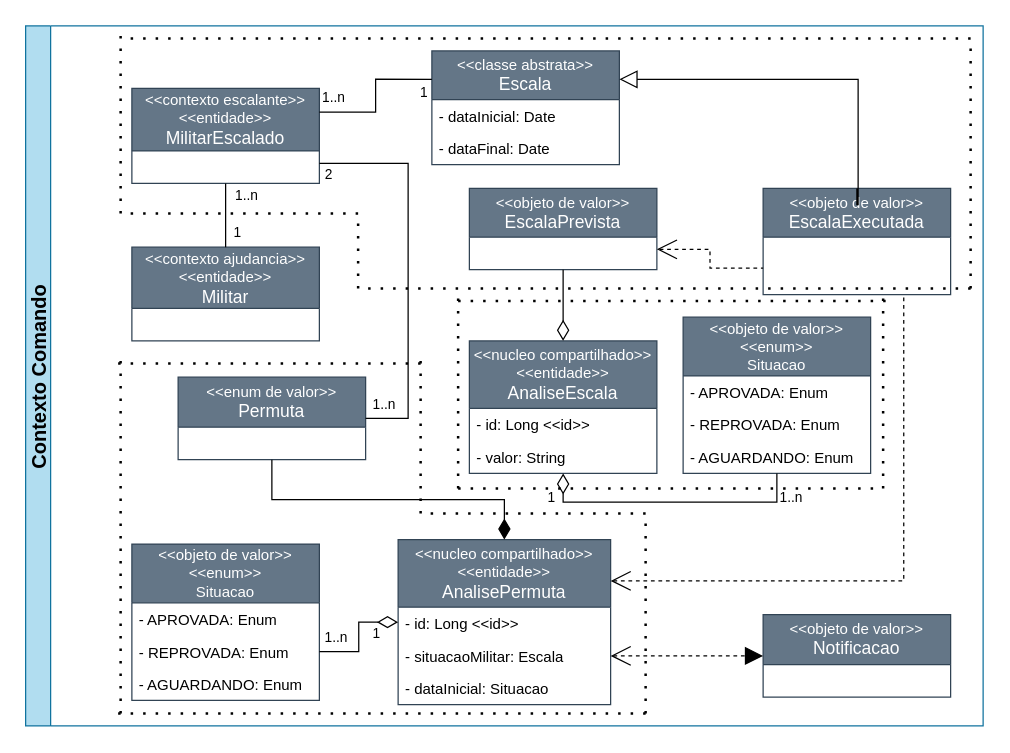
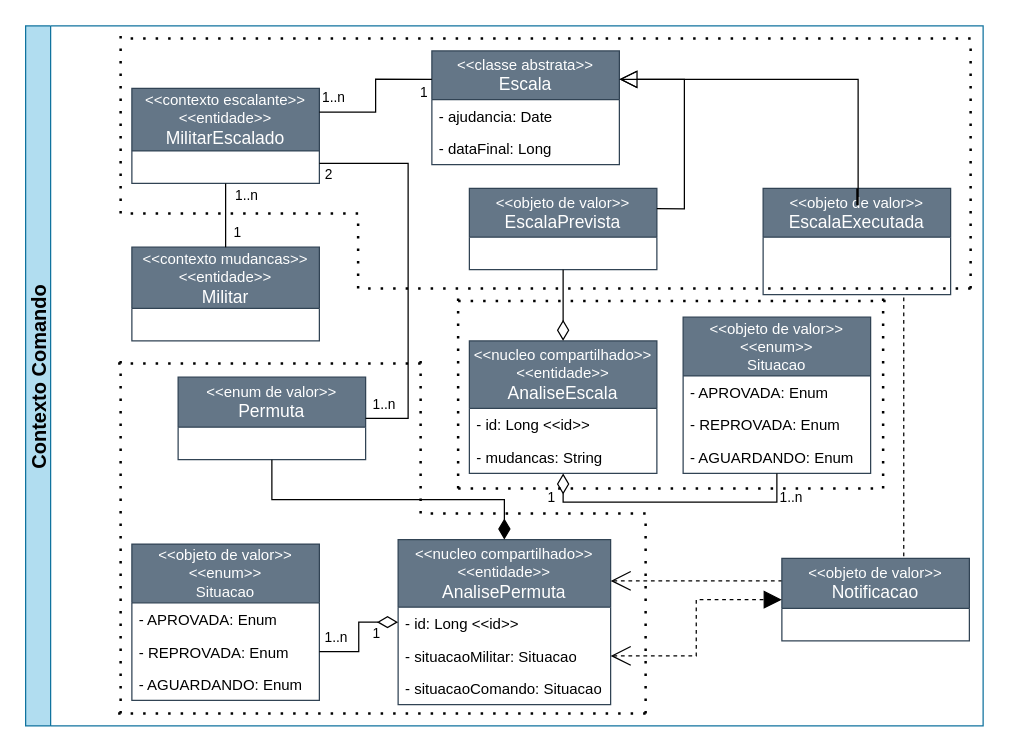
edge "<<objeto de valor>> EscalaExecutada" -> "<<classe abstrata>> Escala": arrowhead block -> open
node "- dataInicial: Date": label "- dataInicial: Date" -> "- ajudancia: Date"
node "- dataFinal: Date": label "- dataFinal: Date" -> "- dataFinal: Long"
edge "<<objeto de valor>> EscalaPrevista" -> "<<classe abstrata>> Escala": added
edge "<<objeto de valor>> EscalaExecutada" -> "<<objeto de valor>> EscalaPrevista": removed
node "<<contexto ajudancia>> <<entidade>> Militar": label "<<contexto ajudancia>> <<entidade>> Militar" -> "<<contexto mudancas>> <<entidade>> Militar"
node "- valor: String": label "- valor: String" -> "- mudancas: String"
node "<<objeto de valor>> Notificacao": moved (857, 656) -> (876, 599)
node "- situacaoMilitar: Escala": label "- situacaoMilitar: Escala" -> "- situacaoMilitar: Situacao"
node "- dataInicial: Situacao": label "- dataInicial: Situacao" -> "- situacaoComando: Situacao"
